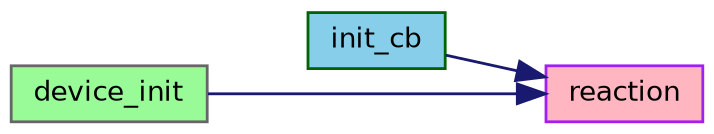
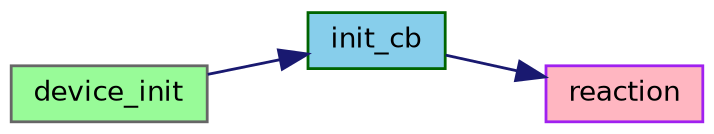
edge "device_init" -> "reaction": now "device_init" -> "init_cb"
